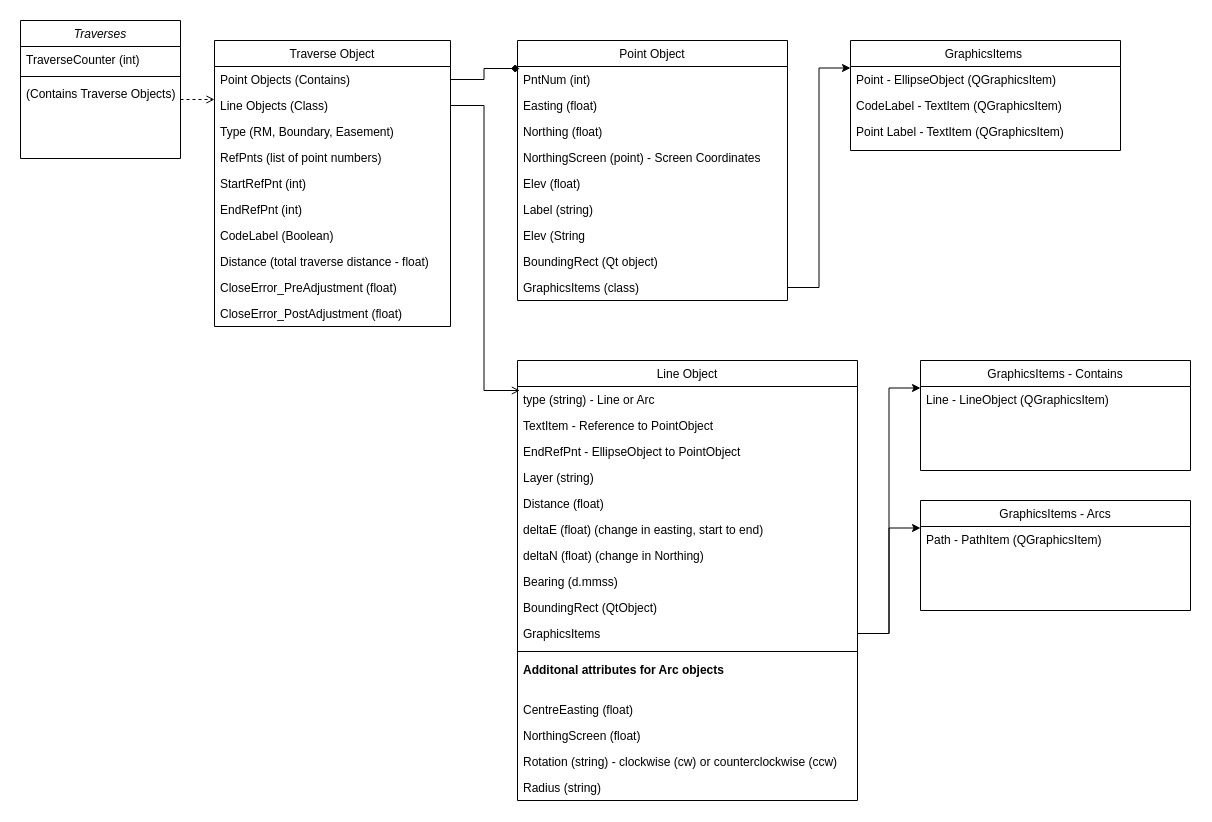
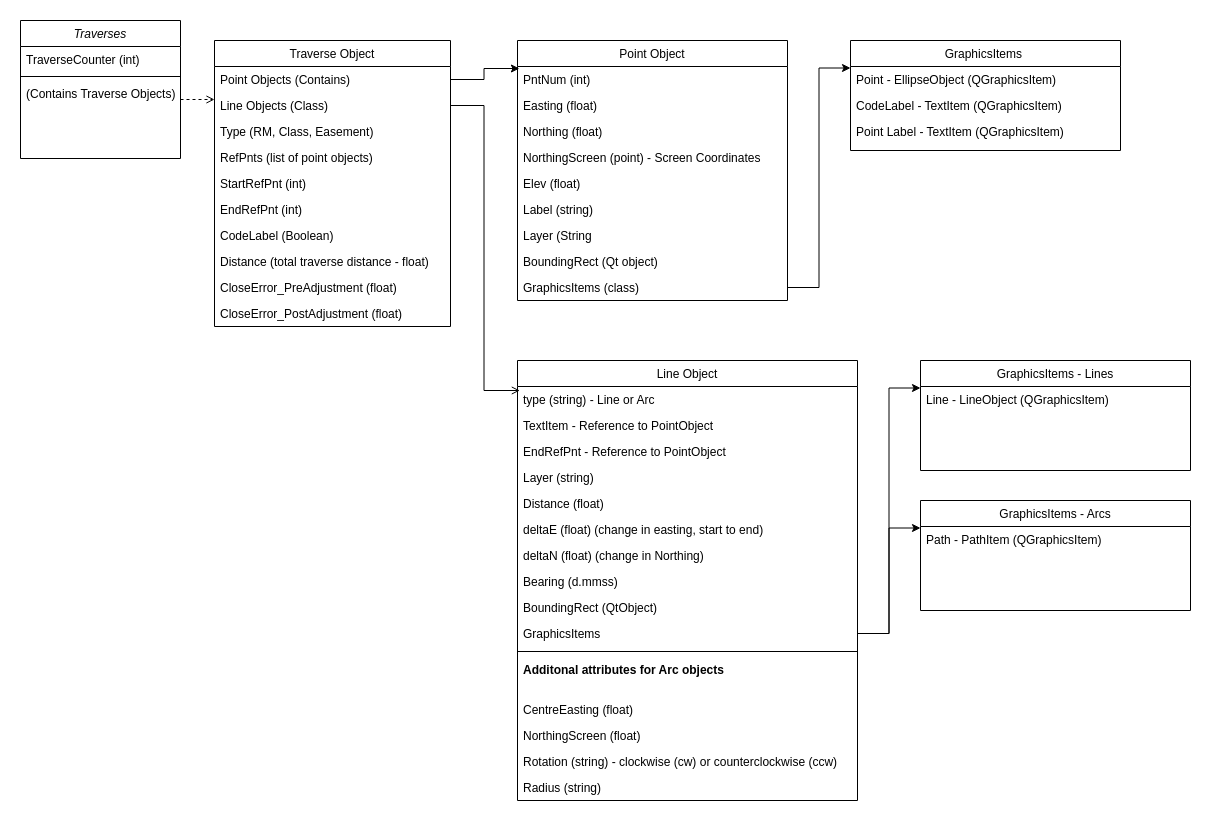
edge "Point Objects (Contains)" -> "PntNum (int)": arrowhead diamond -> classic
node "Type (RM, Boundary, Easement)": label "Type (RM, Boundary, Easement)" -> "Type (RM, Class, Easement)"
node "RefPnts (list of point numbers)": label "RefPnts (list of point numbers)" -> "RefPnts (list of point objects)"
node "Elev (String": label "Elev (String" -> "Layer (String"
node "GraphicsItems - Contains": label "GraphicsItems - Contains" -> "GraphicsItems - Lines"
node "EndRefPnt - EllipseObject to PointObject": label "EndRefPnt - EllipseObject to PointObject" -> "EndRefPnt - Reference to PointObject"
